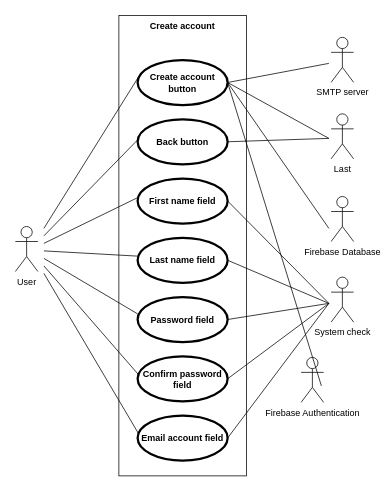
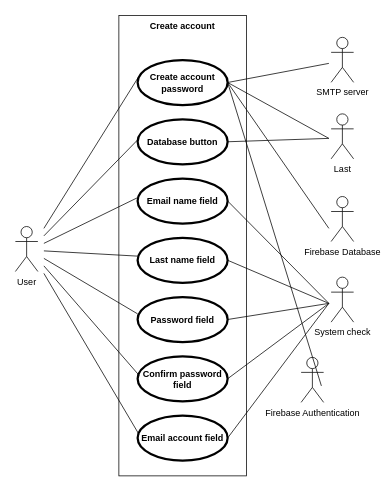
node "Create account button": label "Create account button" -> "Create account password"
node "Back button": label "Back button" -> "Database button"
node "First name field": label "First name field" -> "Email name field"
